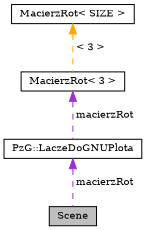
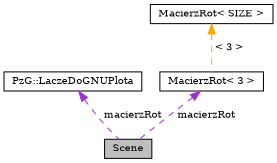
edge "PzG::LaczeDoGNUPlota" -> "MacierzRot< 3 >": now "Scene" -> "MacierzRot< 3 >"
